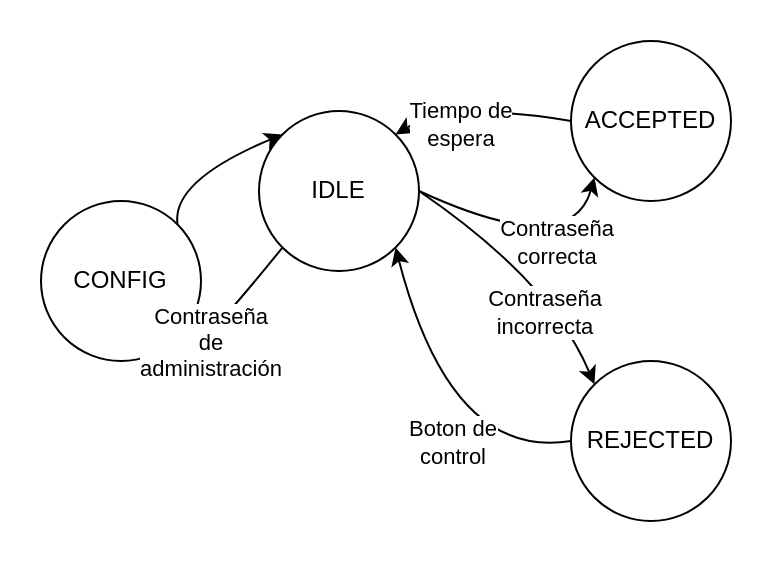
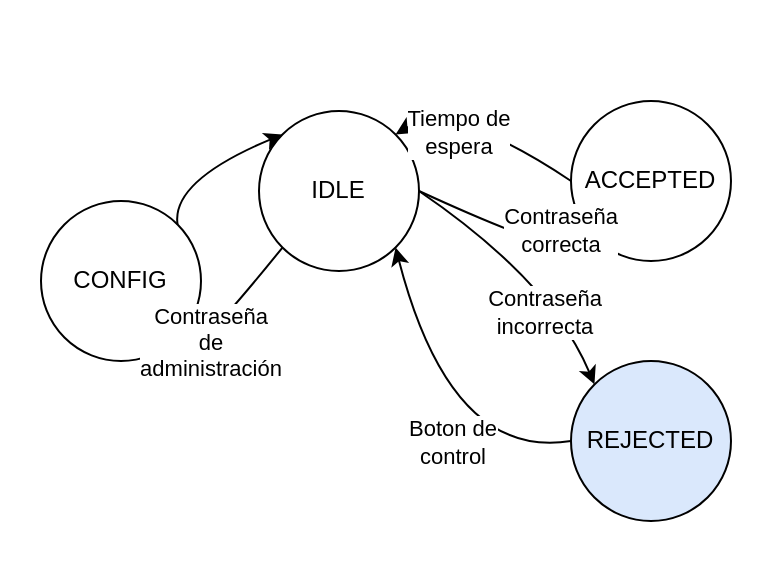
node "ACCEPTED": moved (651, 121) -> (651, 181)
node "REJECTED": fillcolor #ffffff -> #dae8fc
